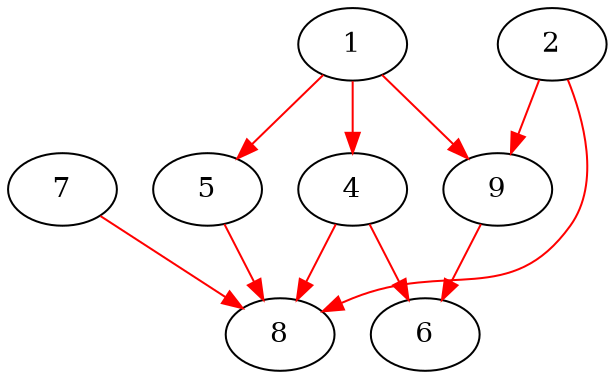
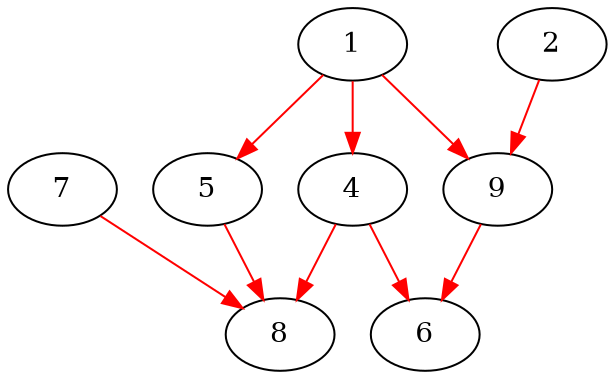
edge "2" -> "8": removed
